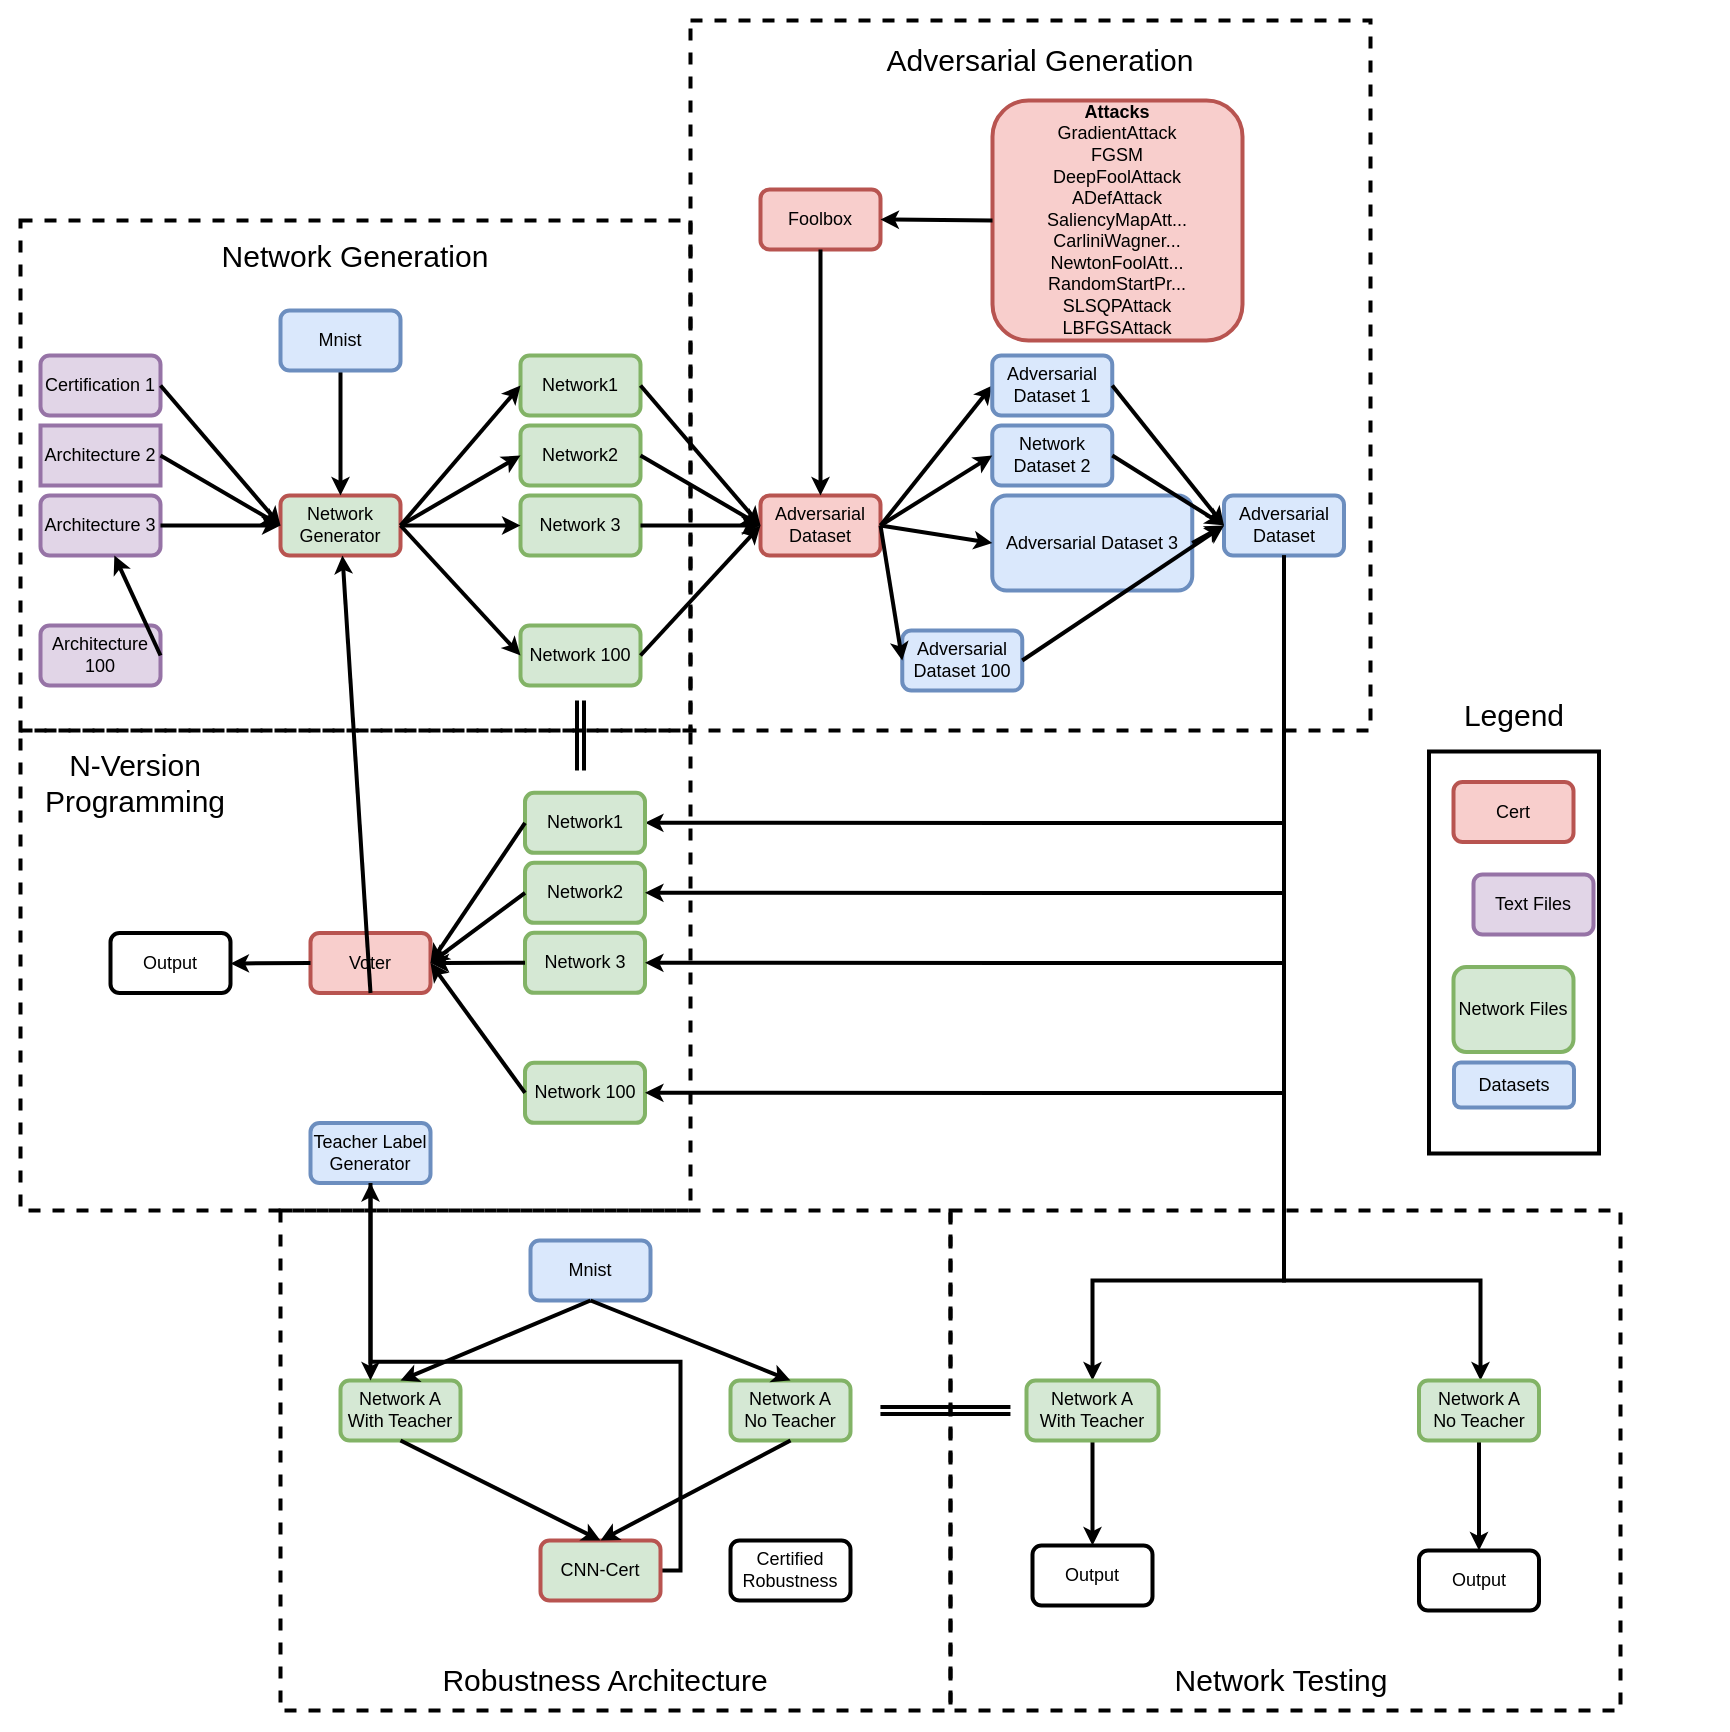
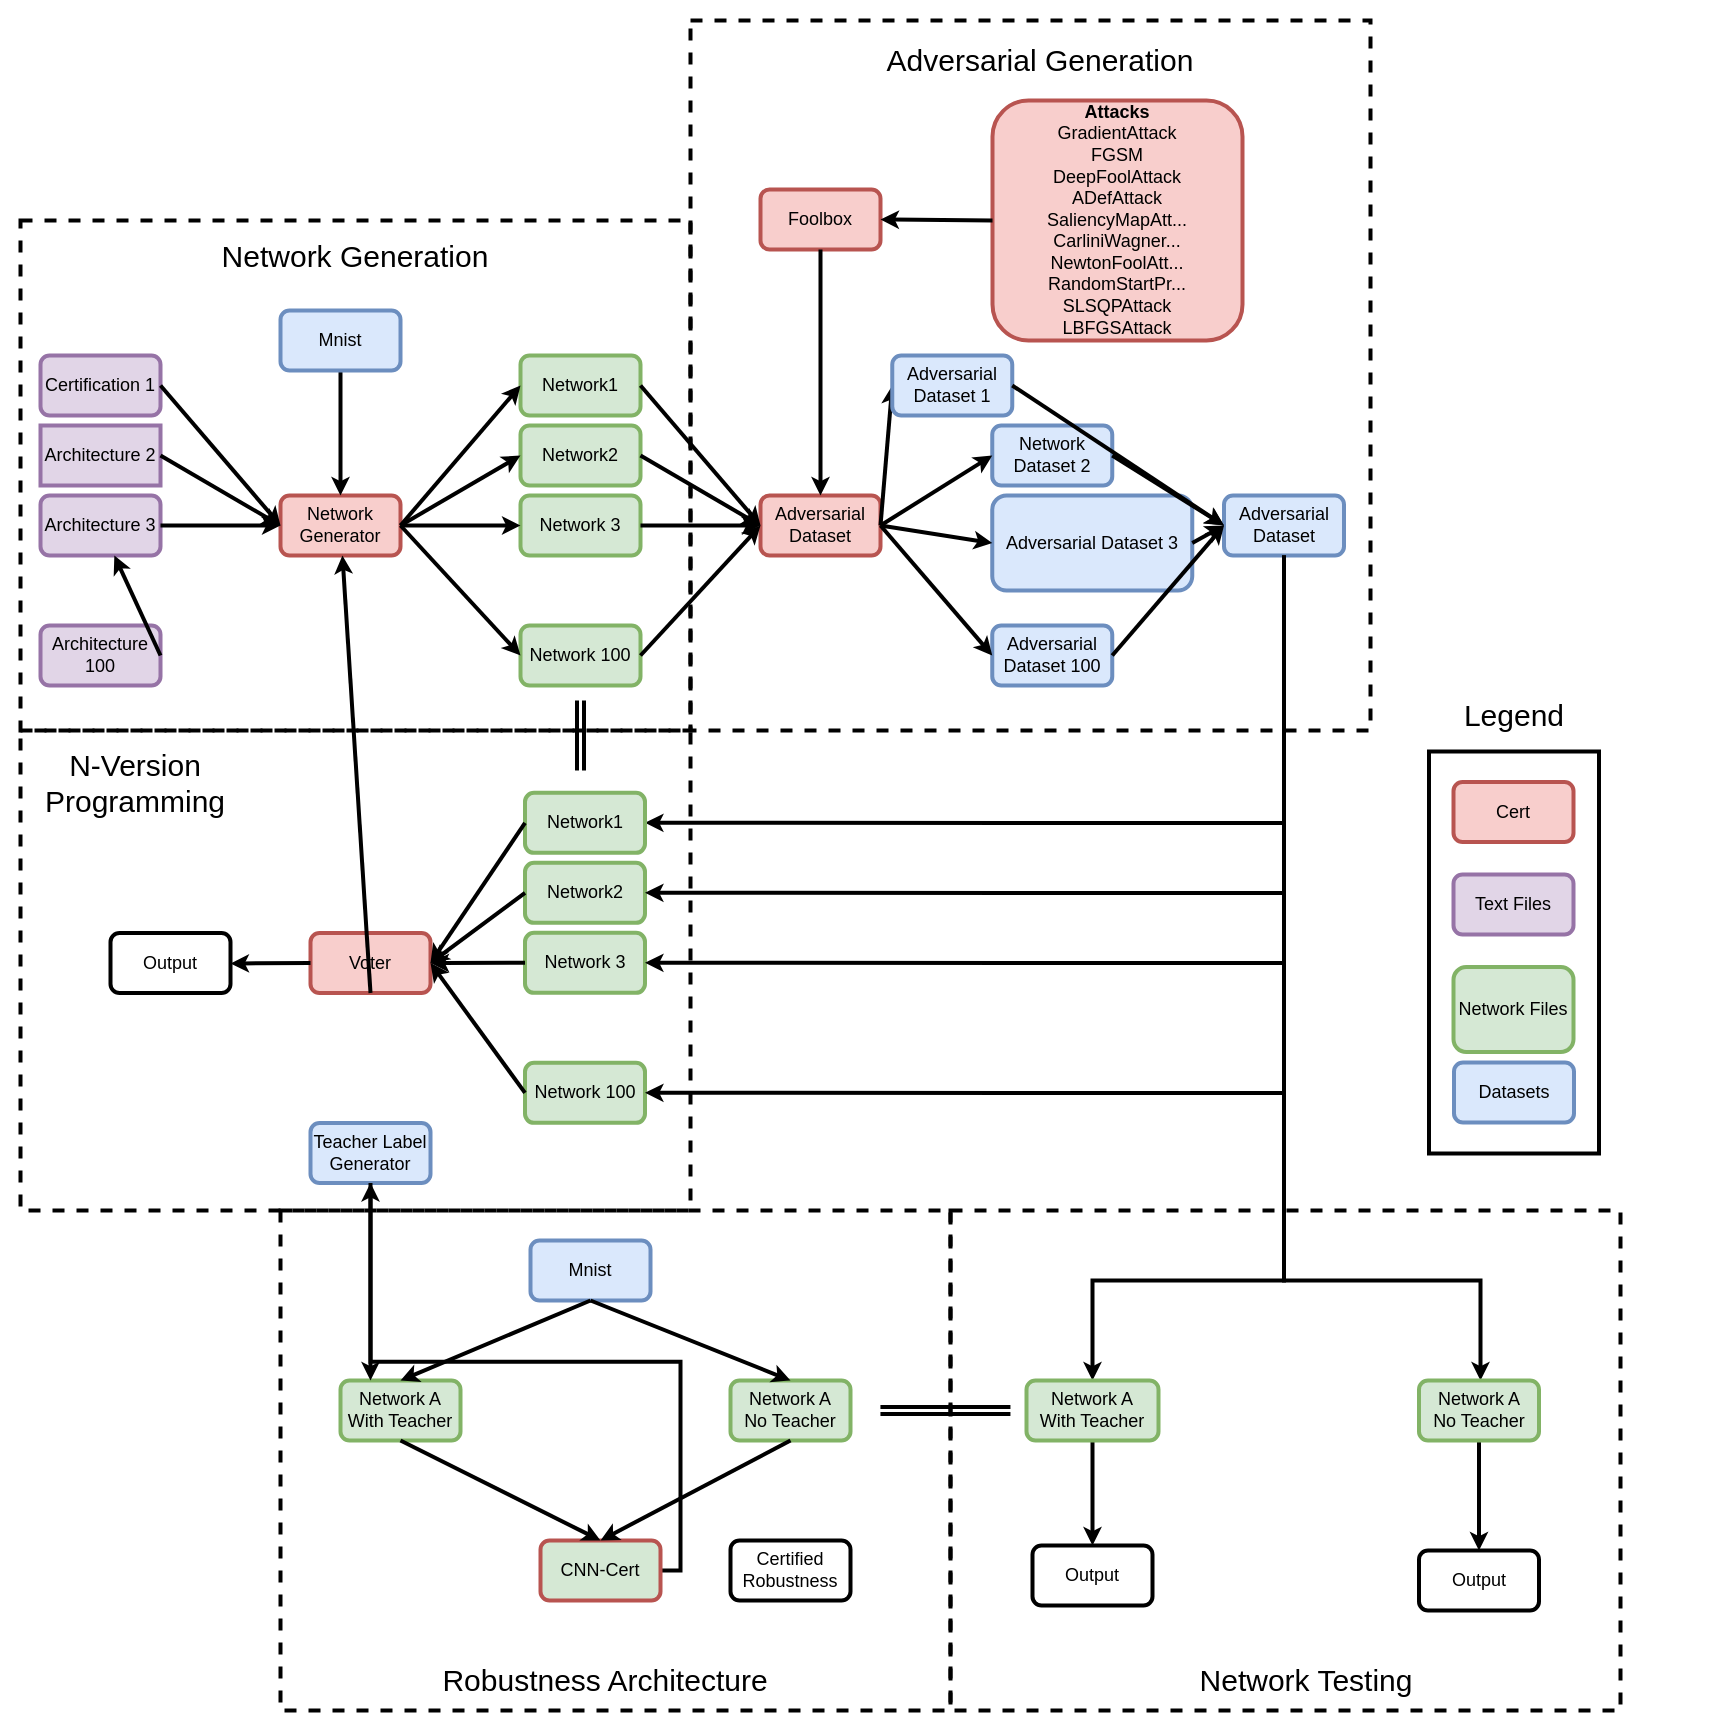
node "Adversarial Dataset 1": moved (1052, 386) -> (952, 386)
node "Network Generator": fillcolor #d5e8d4 -> #f8cecc
node "Adversarial Dataset 100": moved (962, 661) -> (1052, 656)
node "Text Files": moved (1534, 905) -> (1514, 905)
node "Datasets": size 120x45 -> 120x60
node "Network Testing": moved (1282, 1681) -> (1307, 1681)
